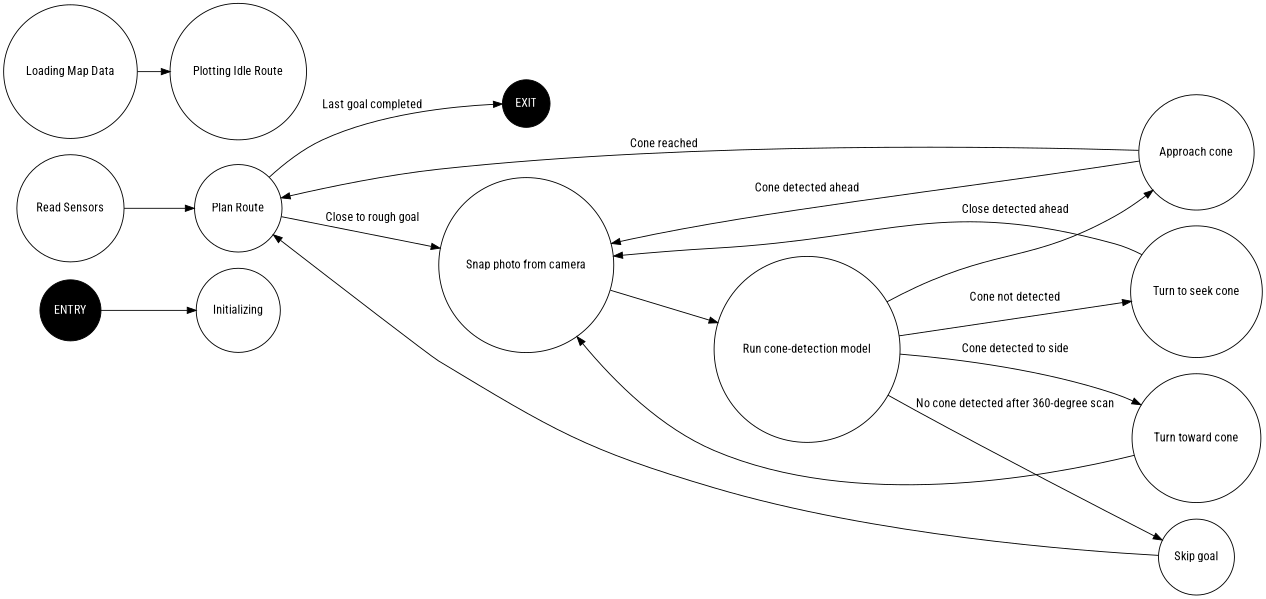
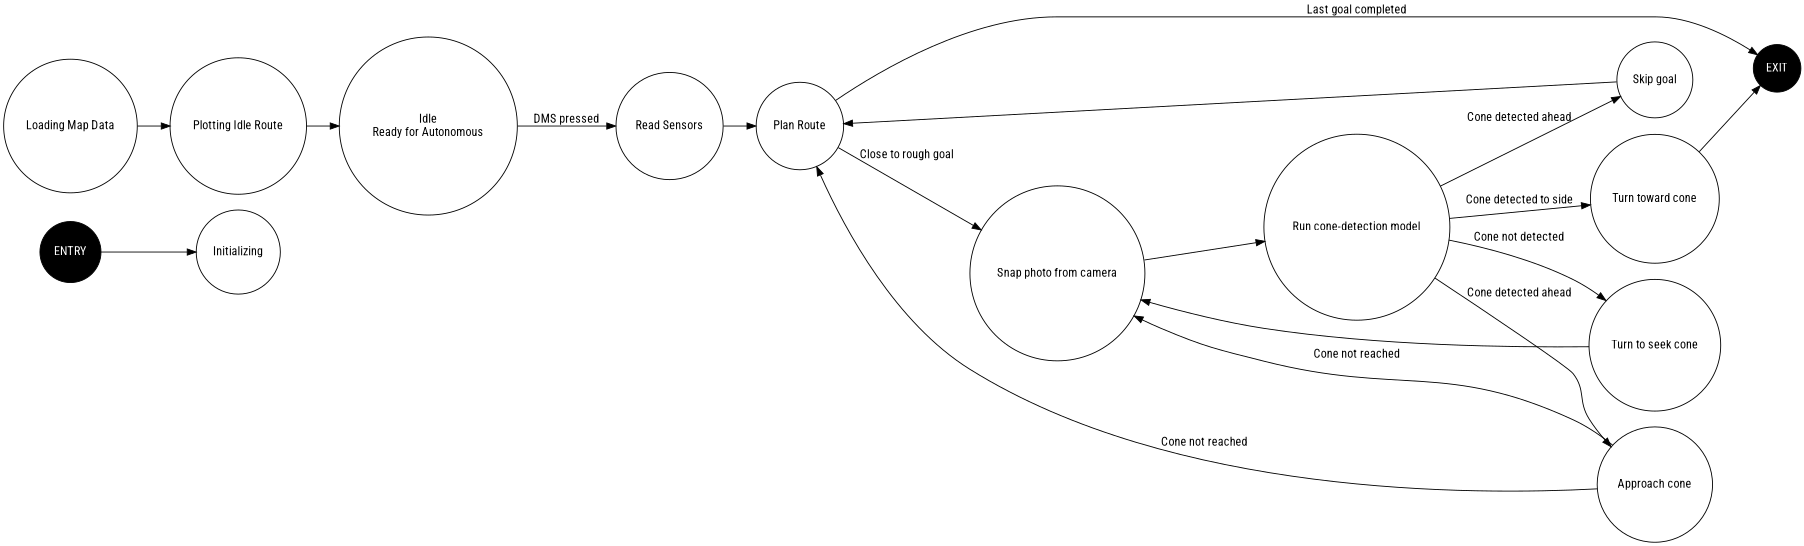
node "Idle Ready for Autonomous": added
edge "Approach cone" -> "Plan Route": label "Cone reached" -> "Cone not reached"
edge "Approach cone" -> "Snap photo from camera": label "Cone detected ahead" -> "Cone not reached"
edge "Run cone-detection model" -> "Approach cone": label "Close detected ahead" -> "Cone detected ahead"
edge "Run cone-detection model" -> "Skip goal": label "No cone detected after 360-degree scan" -> "Cone detected ahead"
edge "Turn toward cone" -> "Snap photo from camera": now "Turn toward cone" -> "EXIT"
